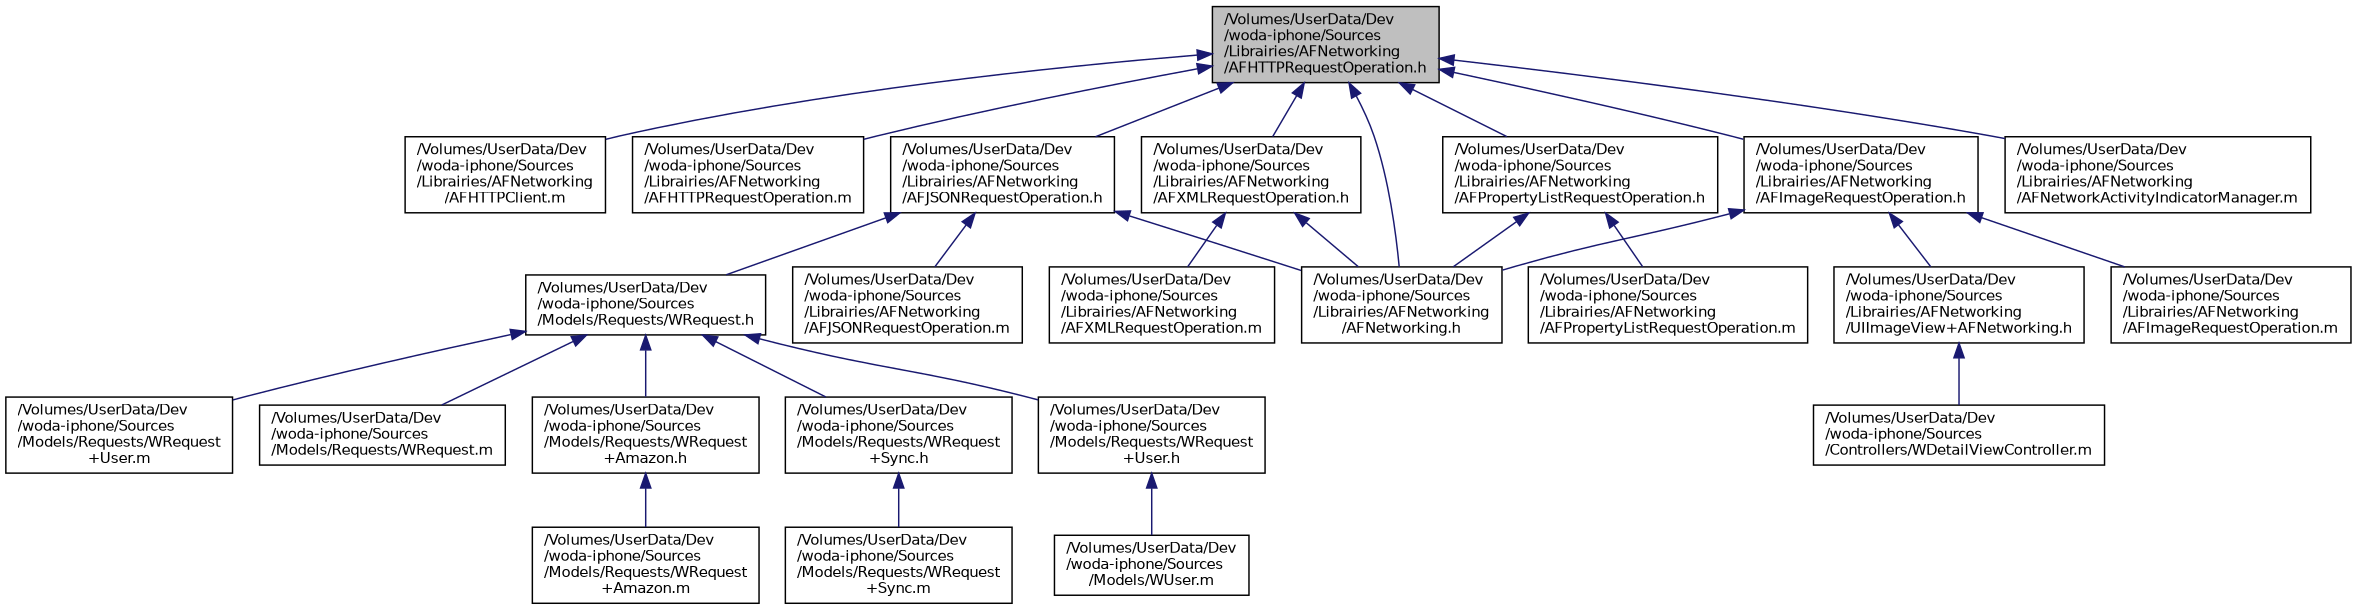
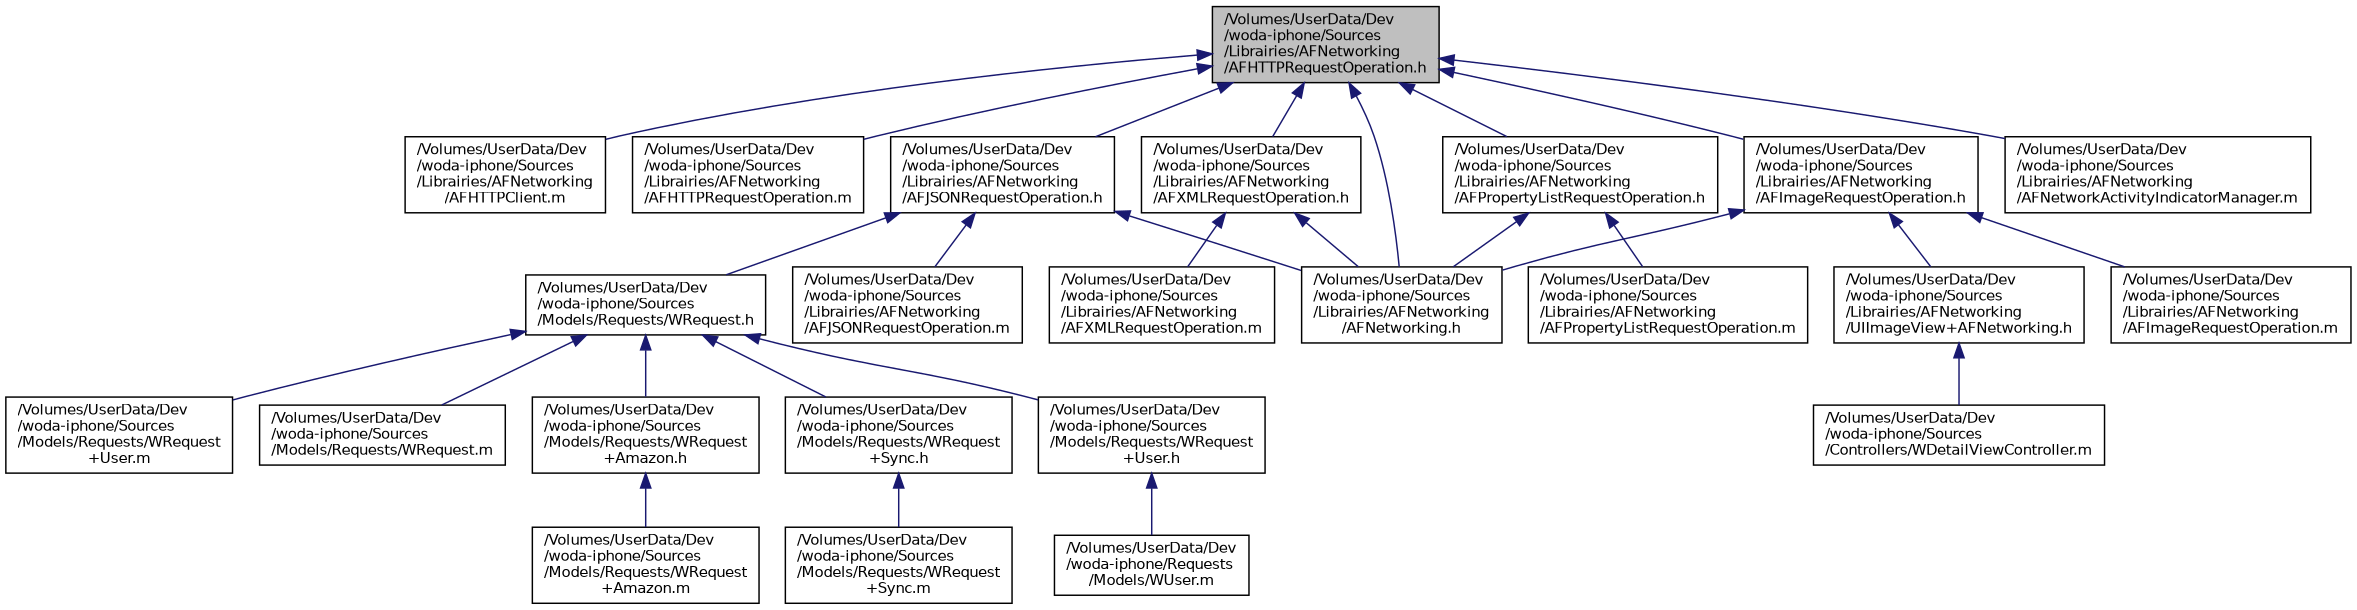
node "/Volumes/UserData/Dev /woda-iphone/Sources /Models/WUser.m": label "/Volumes/UserData/Dev /woda-iphone/Sources /Models/WUser.m" -> "/Volumes/UserData/Dev /woda-iphone/Requests /Models/WUser.m"
